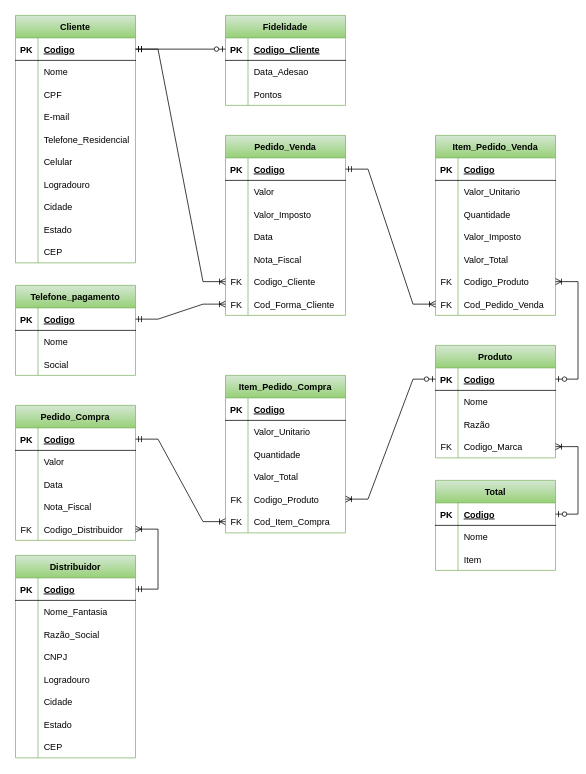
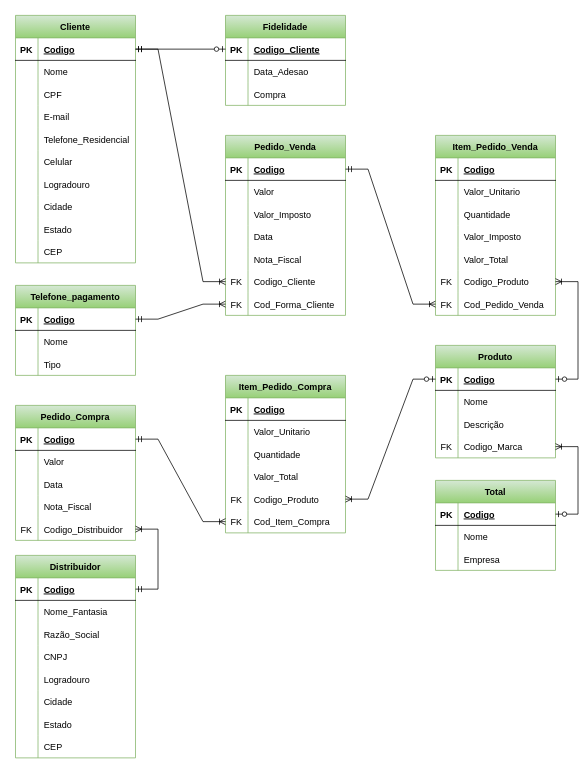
node "Pontos": label "Pontos" -> "Compra"
node "Social": label "Social" -> "Tipo"
node "Razão": label "Razão" -> "Descrição"
node "Item": label "Item" -> "Empresa"
